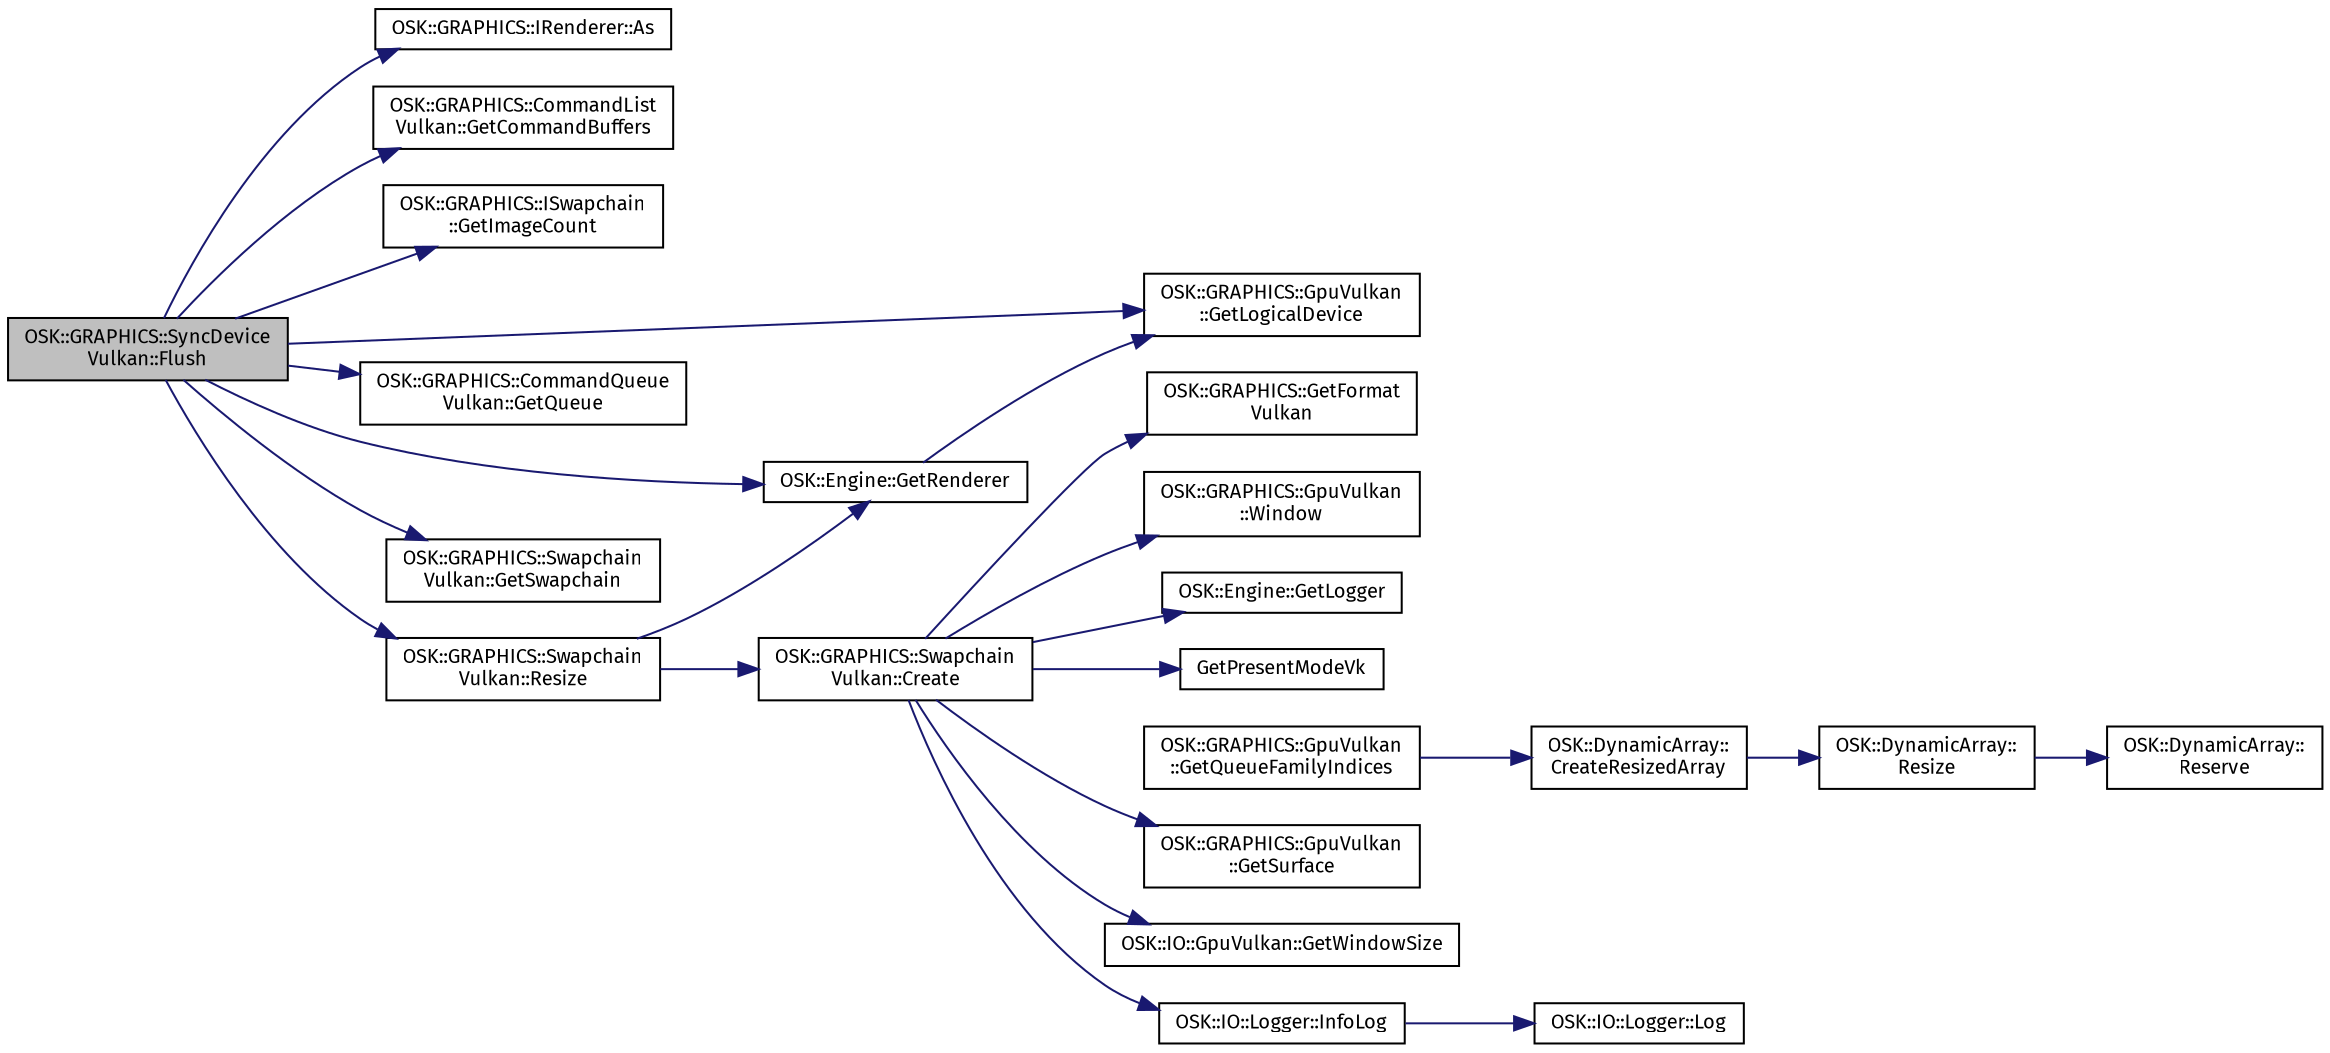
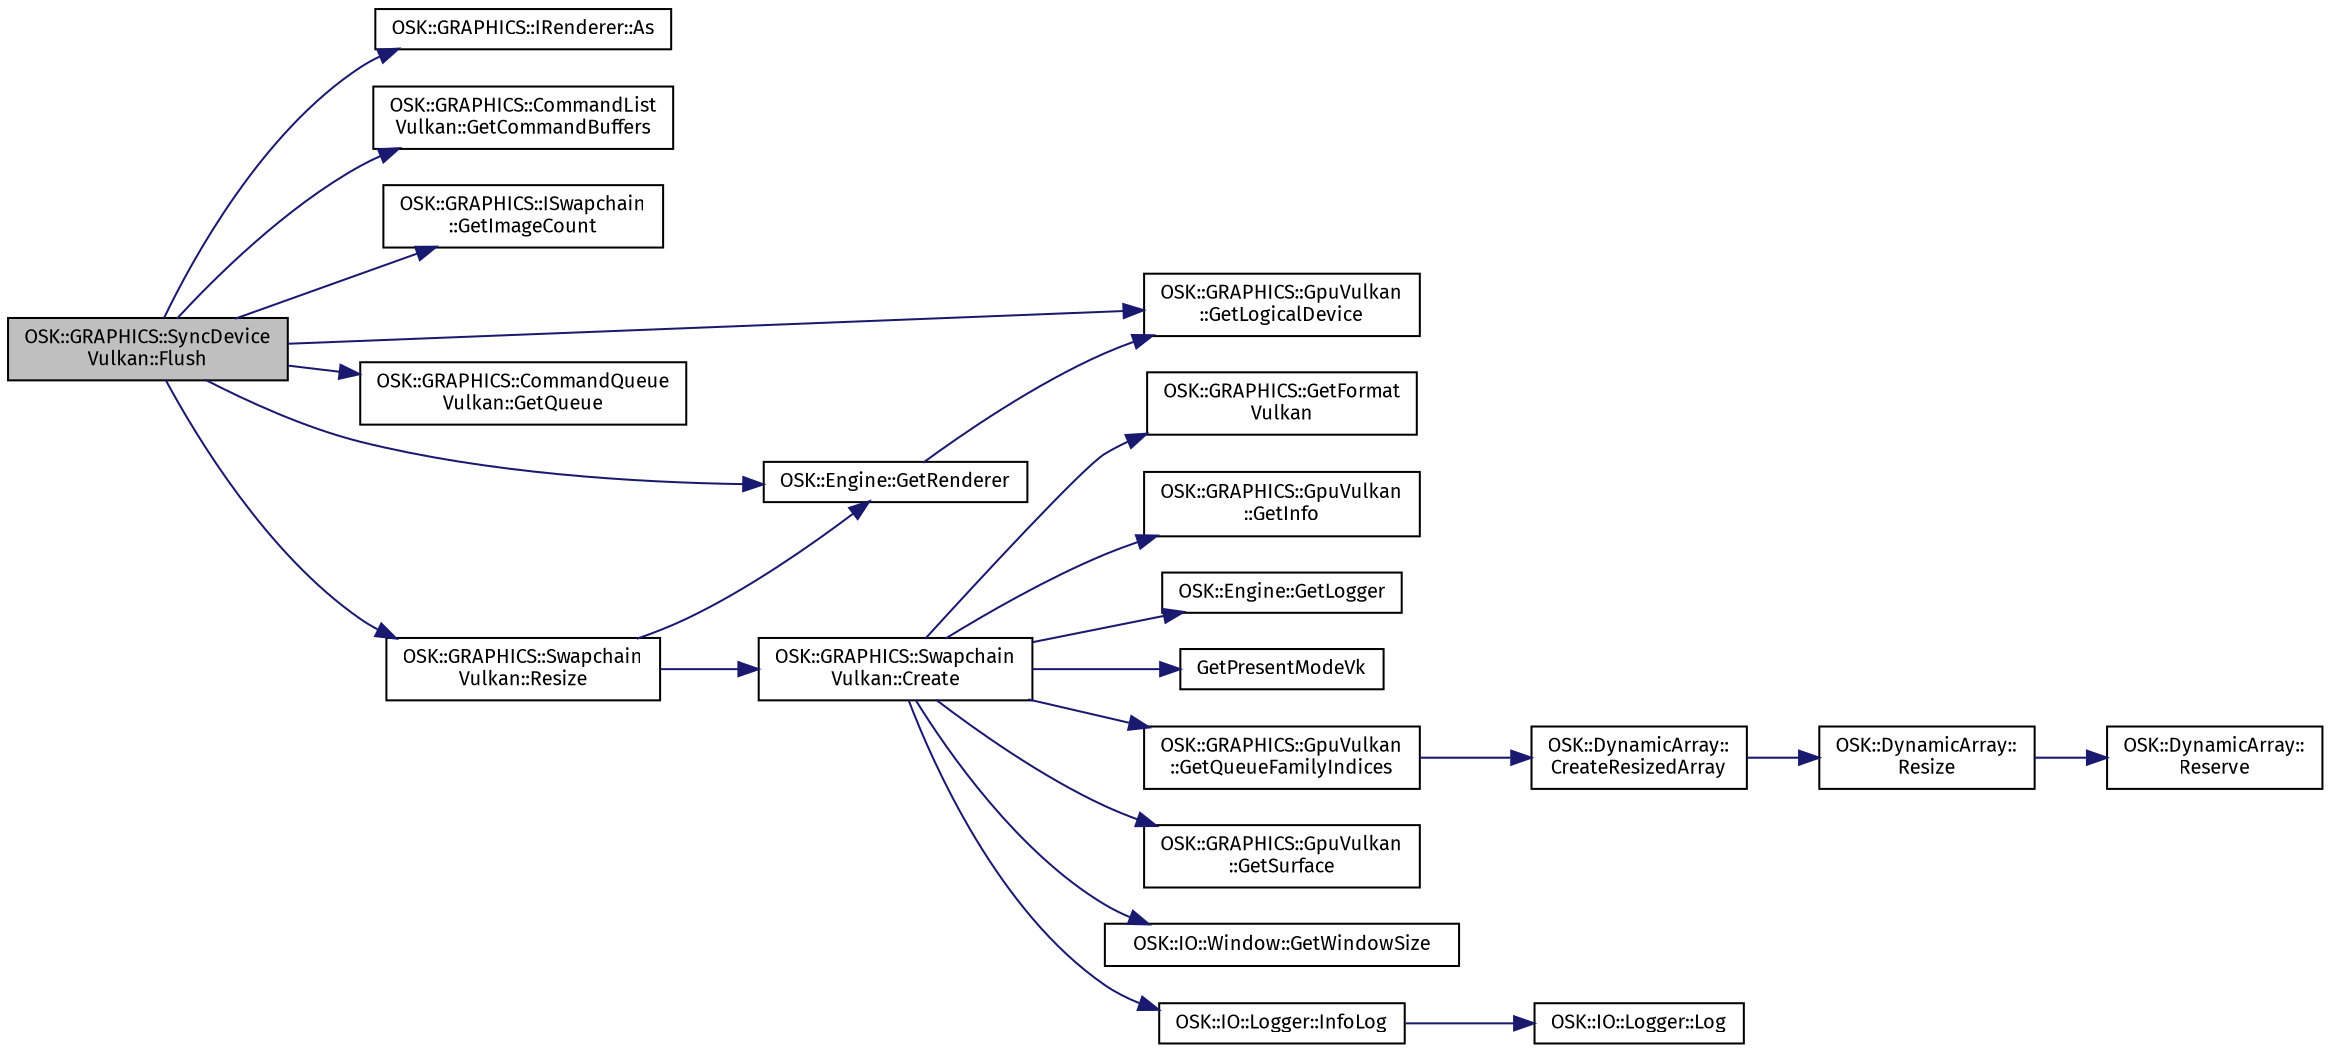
node "OSK::GRAPHICS::GpuVulkan ::Window": label "OSK::GRAPHICS::GpuVulkan ::Window" -> "OSK::GRAPHICS::GpuVulkan ::GetInfo"
node "OSK::GRAPHICS::Swapchain Vulkan::GetSwapchain": removed
edge "OSK::GRAPHICS::Swapchain Vulkan::Create" -> "OSK::GRAPHICS::GpuVulkan ::GetQueueFamilyIndices": added
node "OSK::IO::GpuVulkan::GetWindowSize": label "OSK::IO::GpuVulkan::GetWindowSize" -> "OSK::IO::Window::GetWindowSize"
